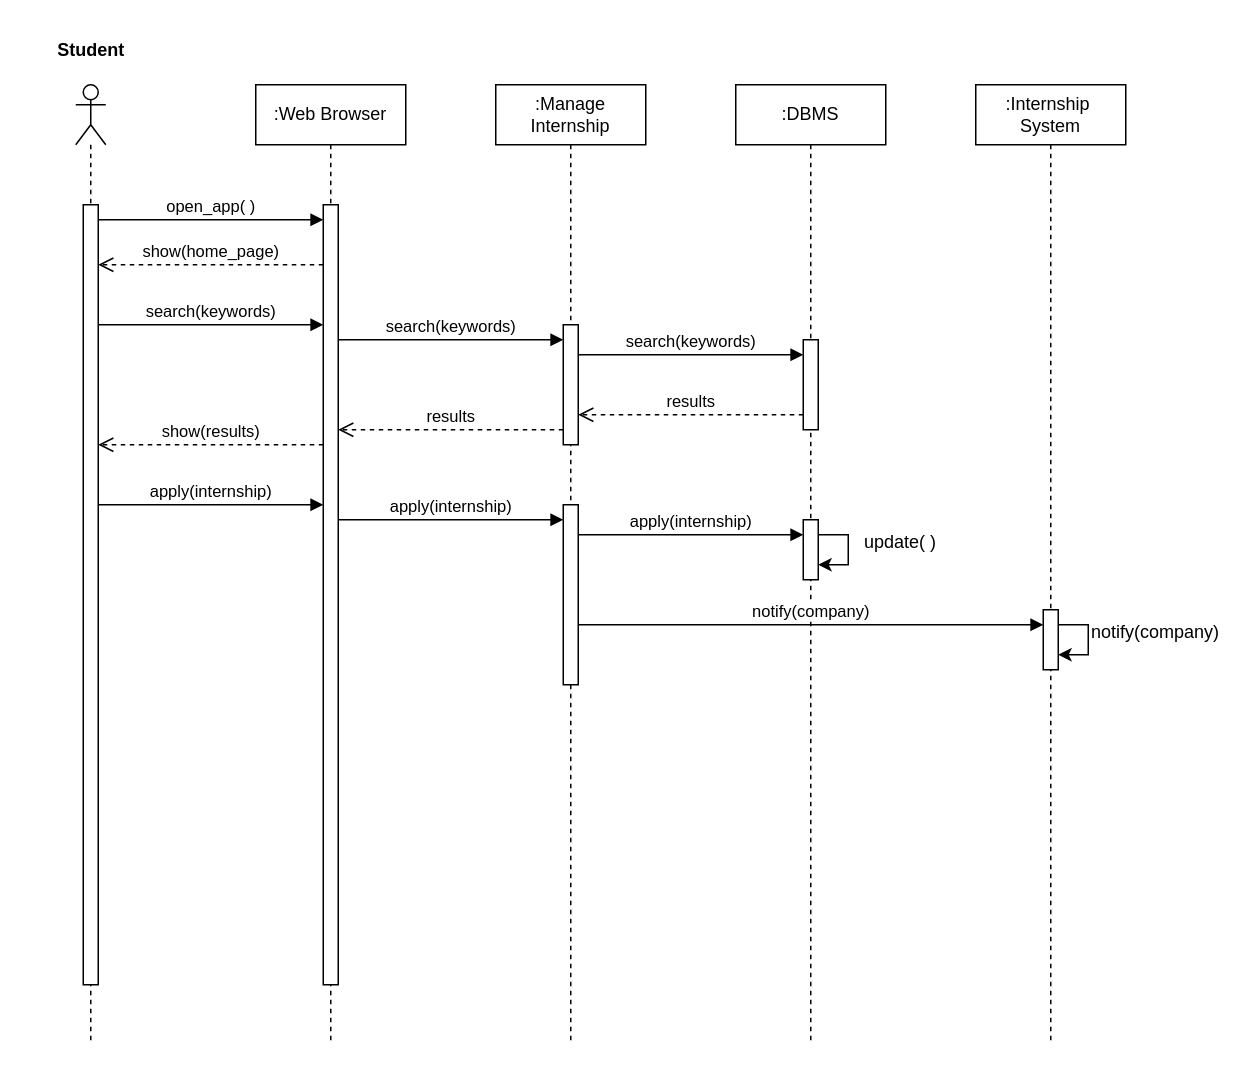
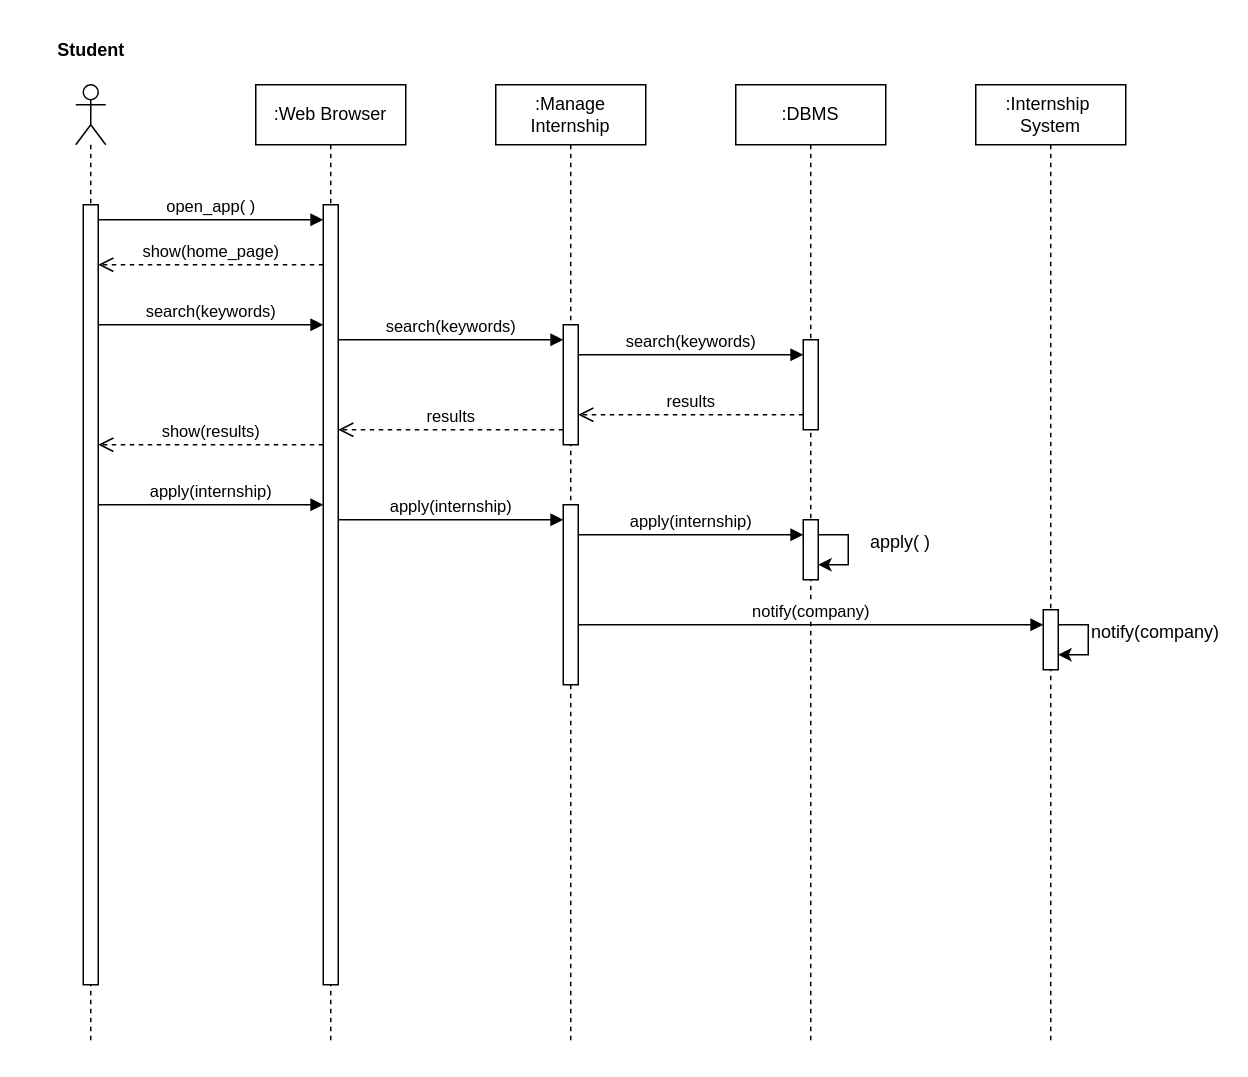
node "update( )": label "update( )" -> "apply( )"
